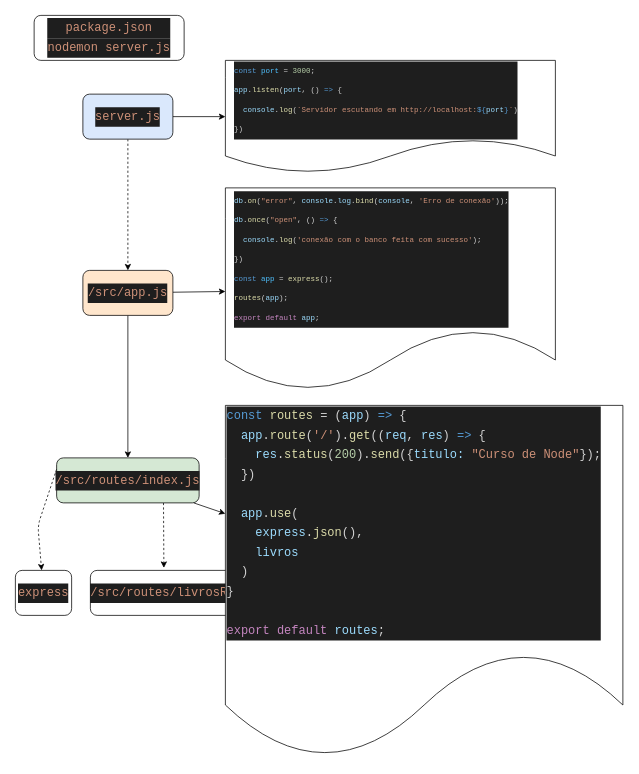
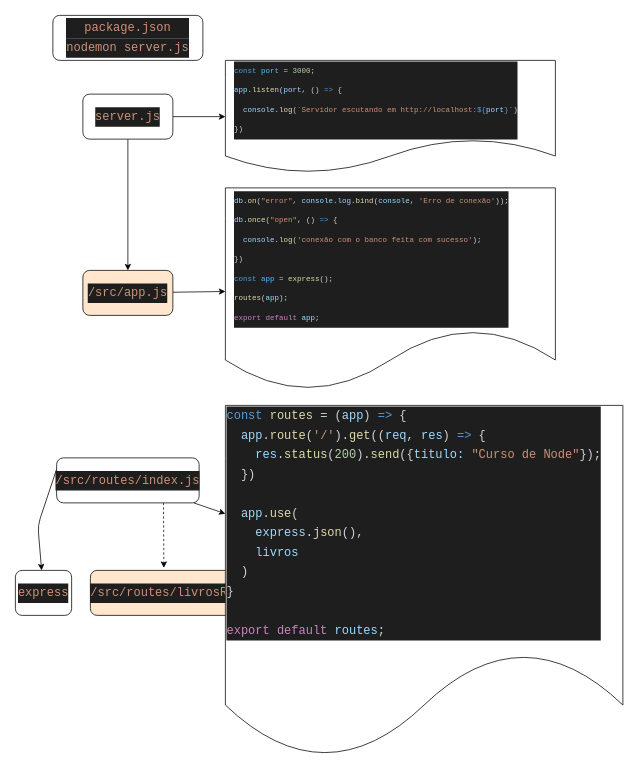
node "package.json nodemon server.js": moved (109, 38) -> (128, 38)
node "server.js": fillcolor #dae8fc -> #ffffff
edge "server.js" -> "/src/app.js": style dashed -> solid
edge "/src/app.js" -> "/src/routes/index.js": removed
node "/src/routes/index.js": fillcolor #d5e8d4 -> #ffffff
edge "/src/routes/index.js" -> "express": style dashed -> solid
node "/src/routes/livrosRoutes.js": fillcolor #ffffff -> #ffe6cc
